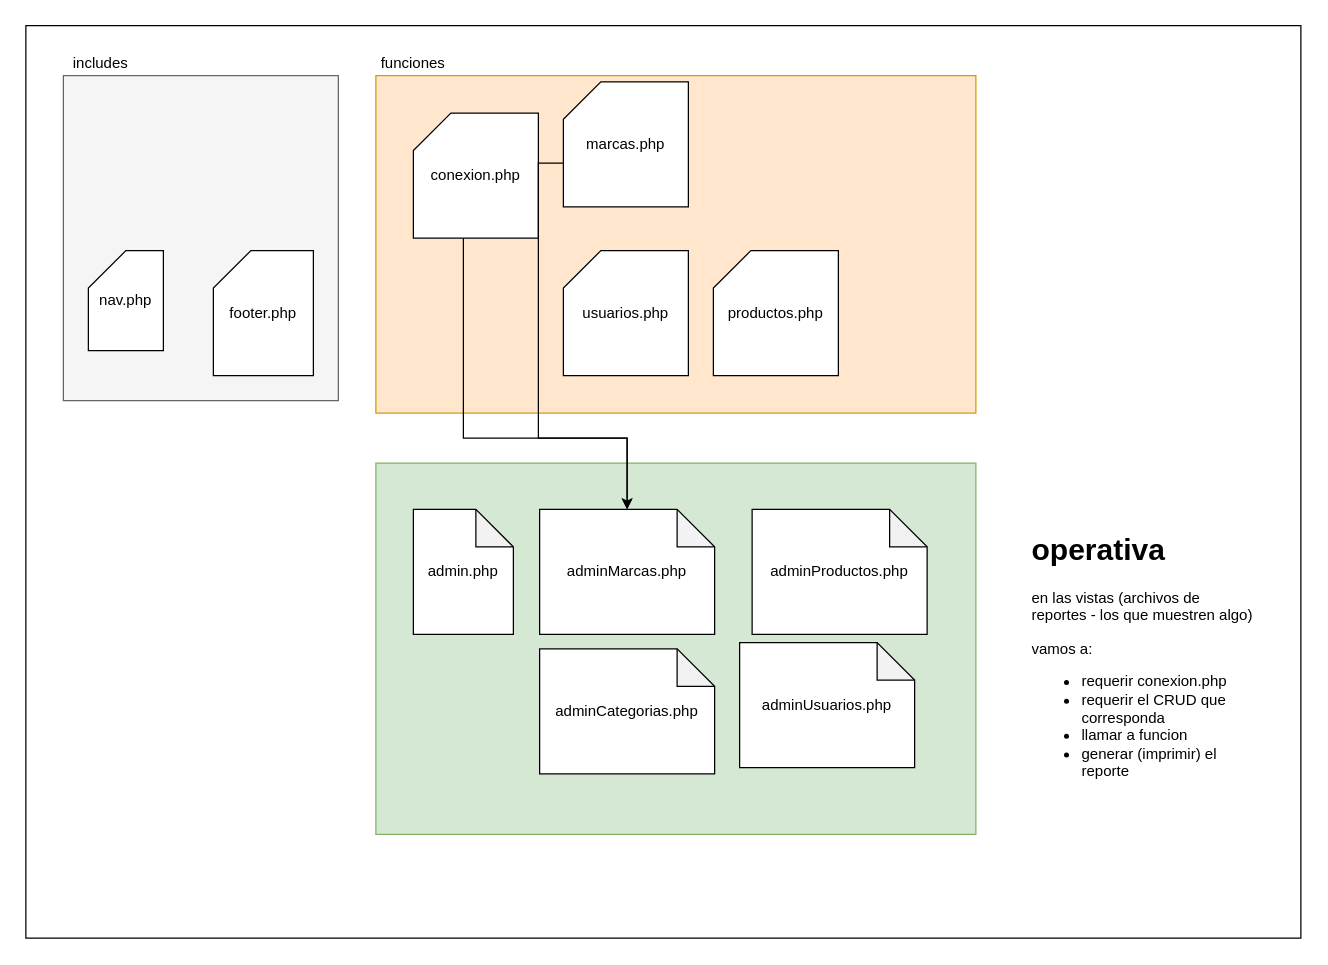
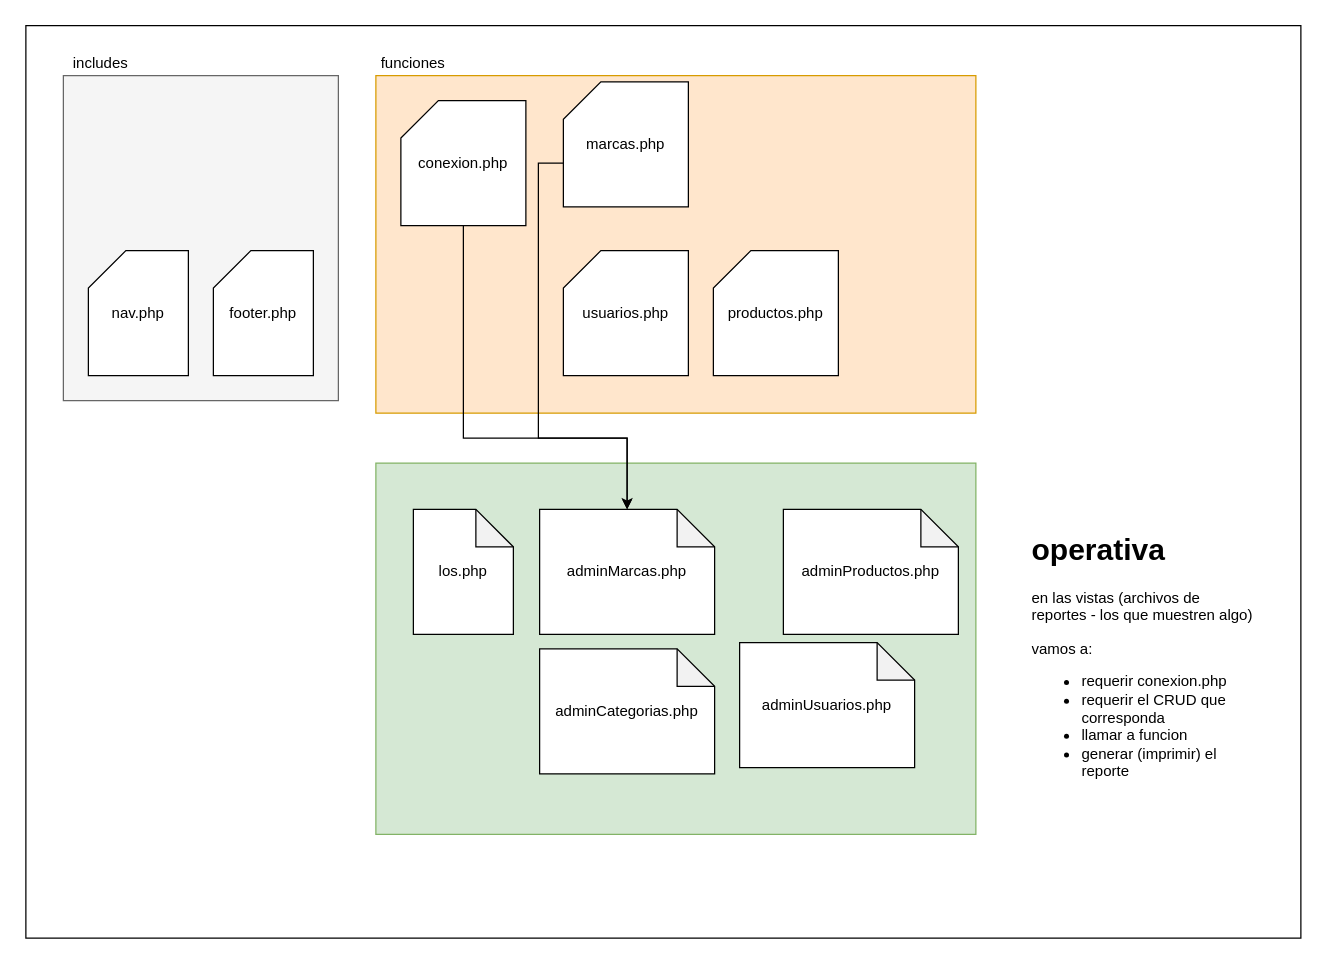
node "conexion.php": moved (476, 176) -> (463, 163)
node "nav.php": size 75x100 -> 100x125
node "admin.php": label "admin.php" -> "los.php"
node "adminProductos.php": moved (839, 572) -> (871, 572)
